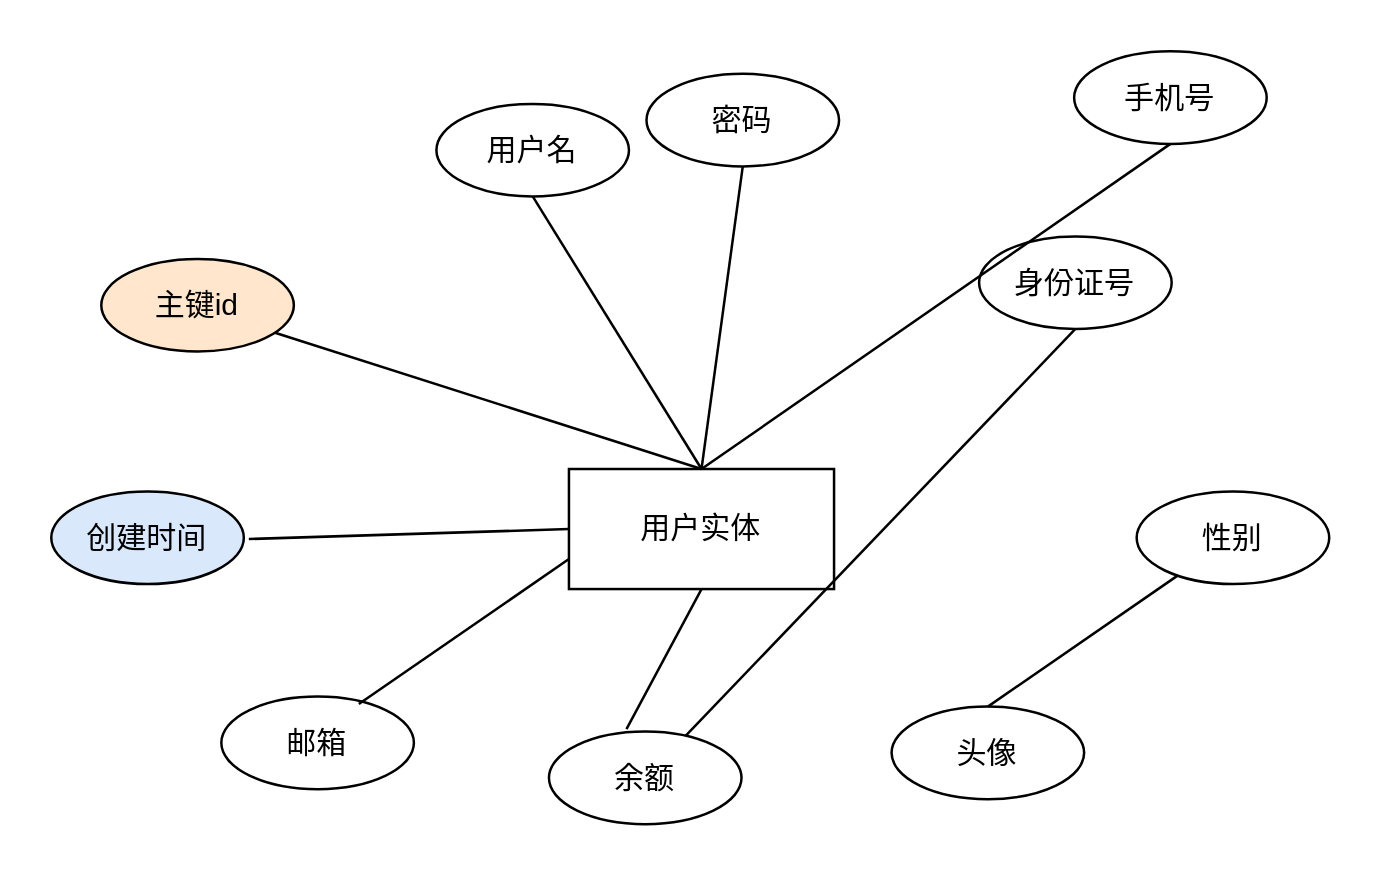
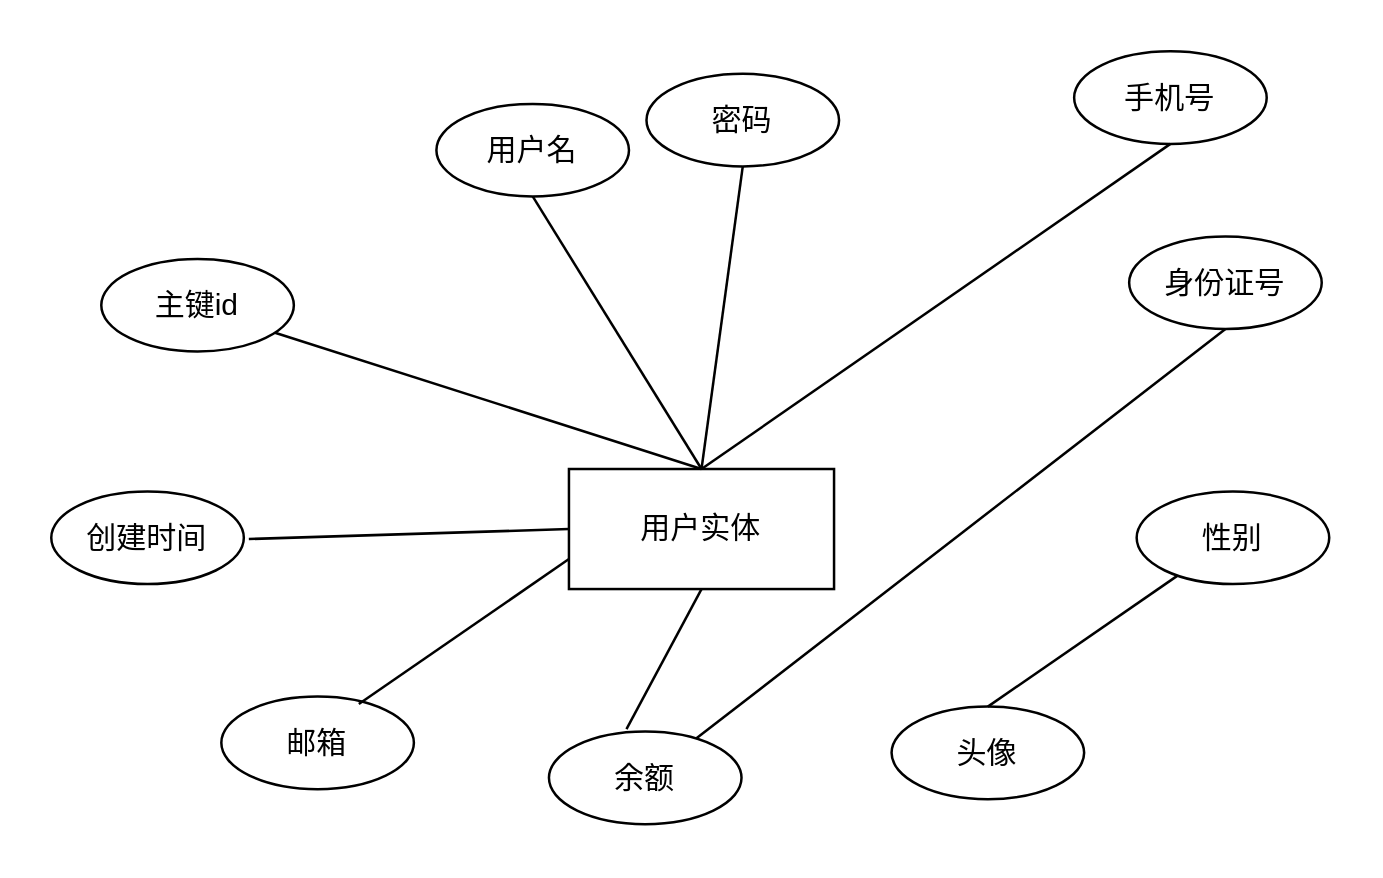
node "身份证号": moved (1075, 283) -> (1225, 283)
node "主键id": fillcolor #ffe6cc -> #ffffff
node "创建时间": fillcolor #dae8fc -> #ffffff
